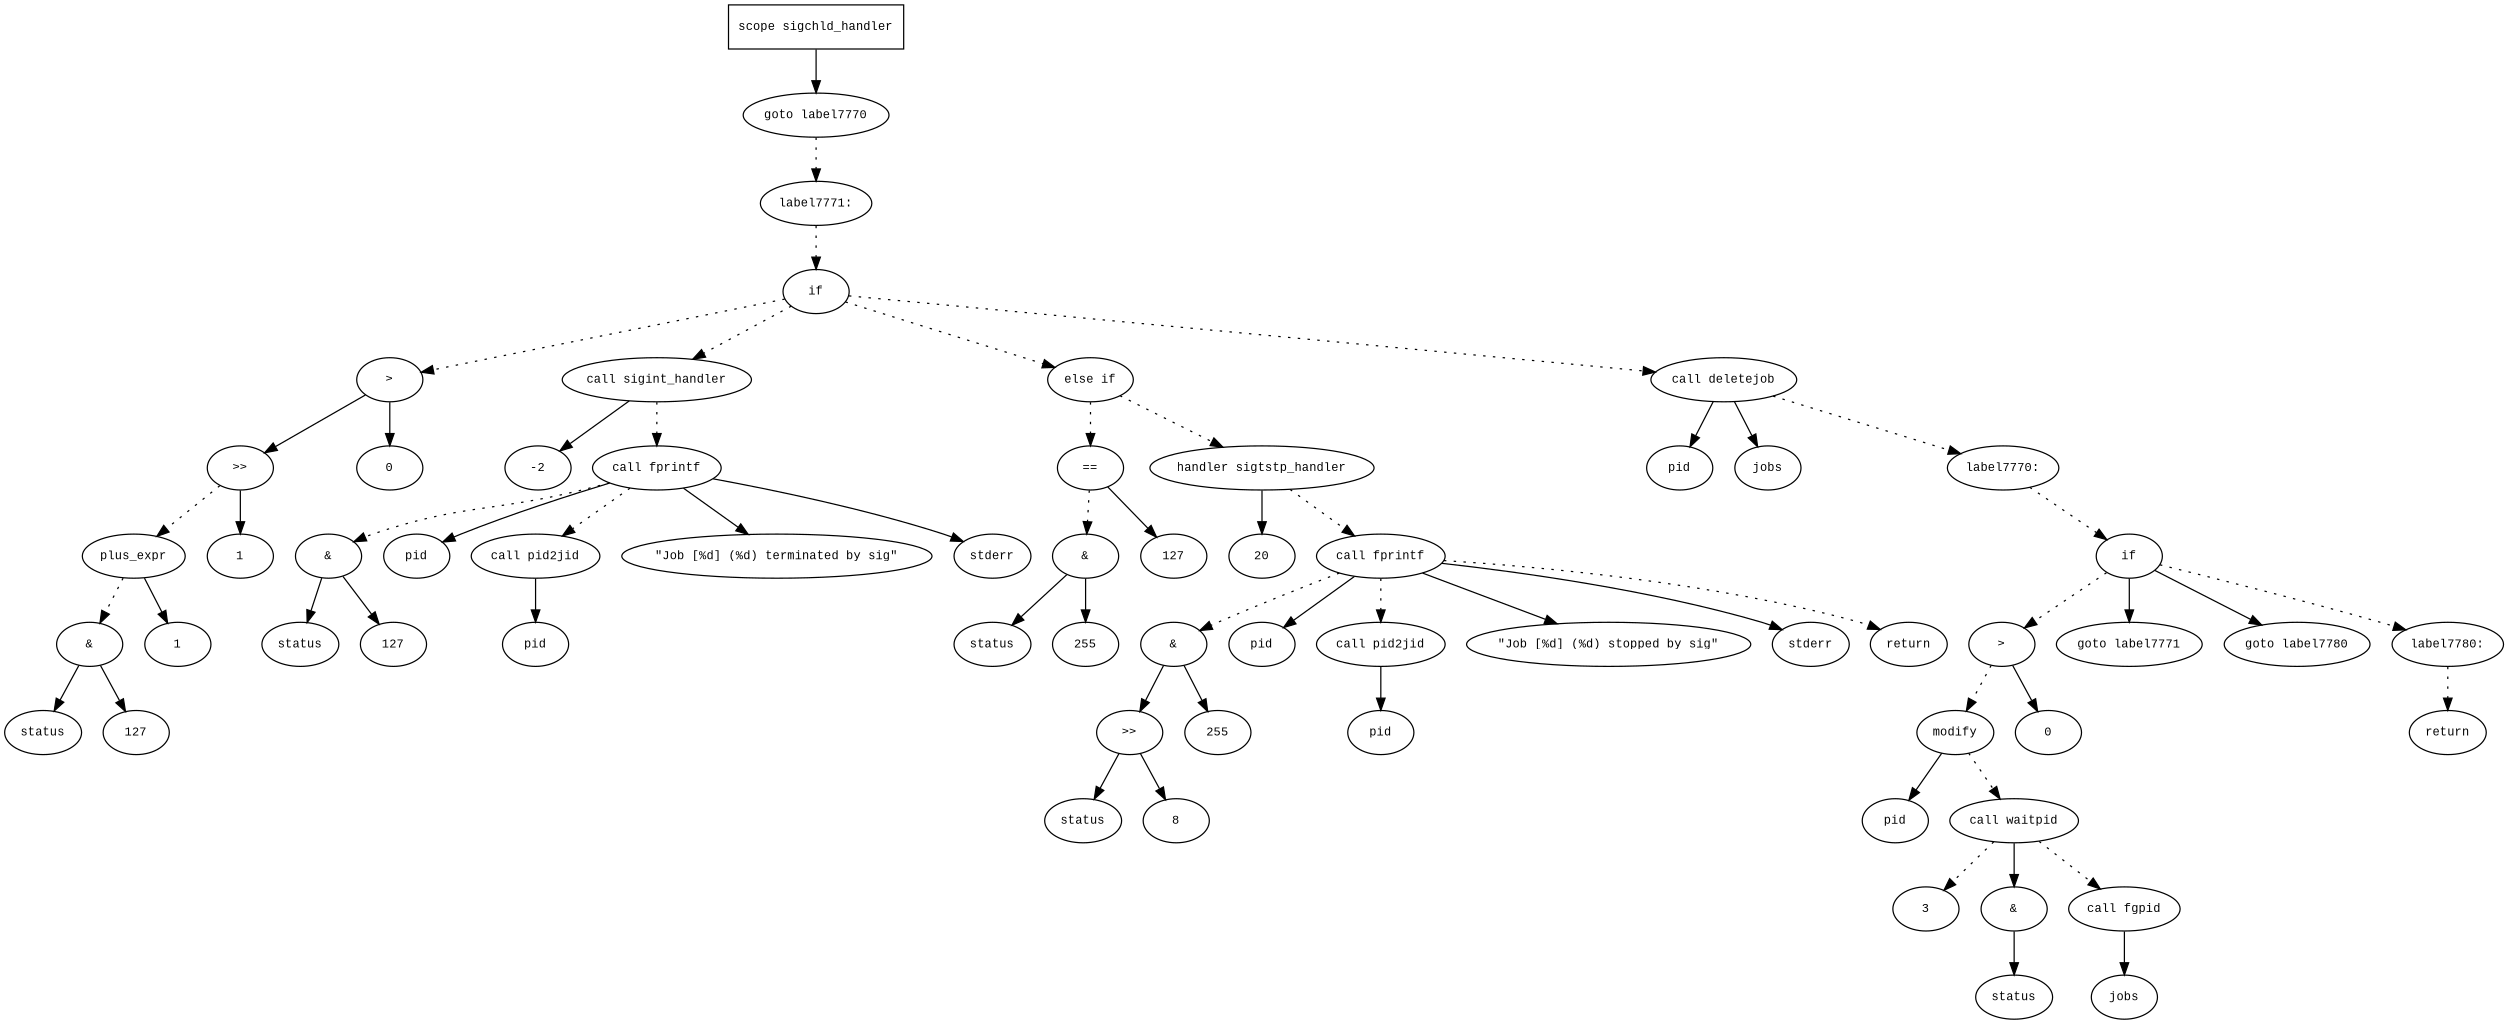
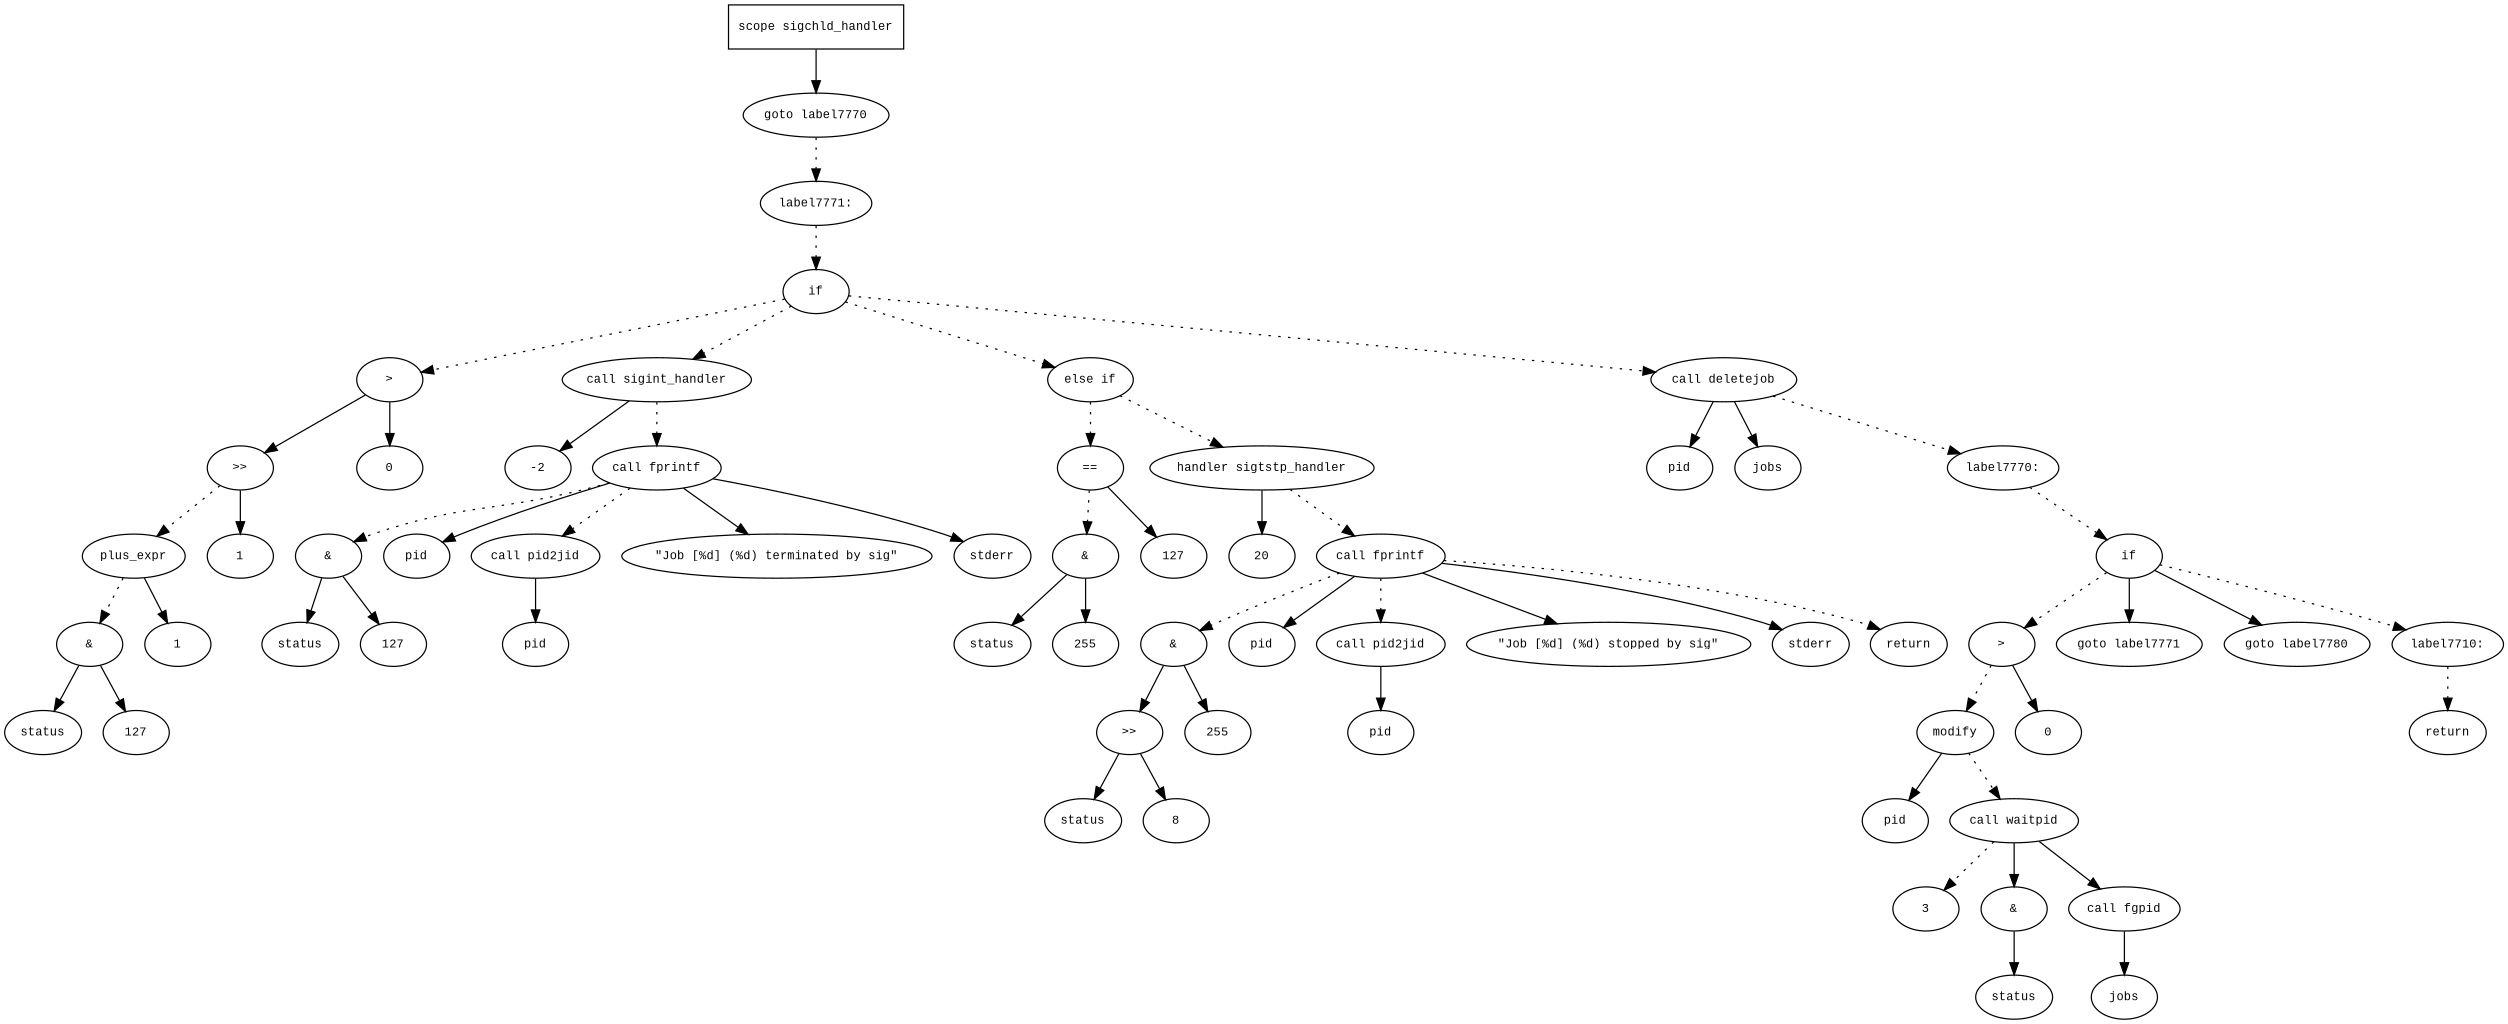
node "label7780:": label "label7780:" -> "label7710:"
edge "call waitpid" -> "call fgpid": style dotted -> solid
